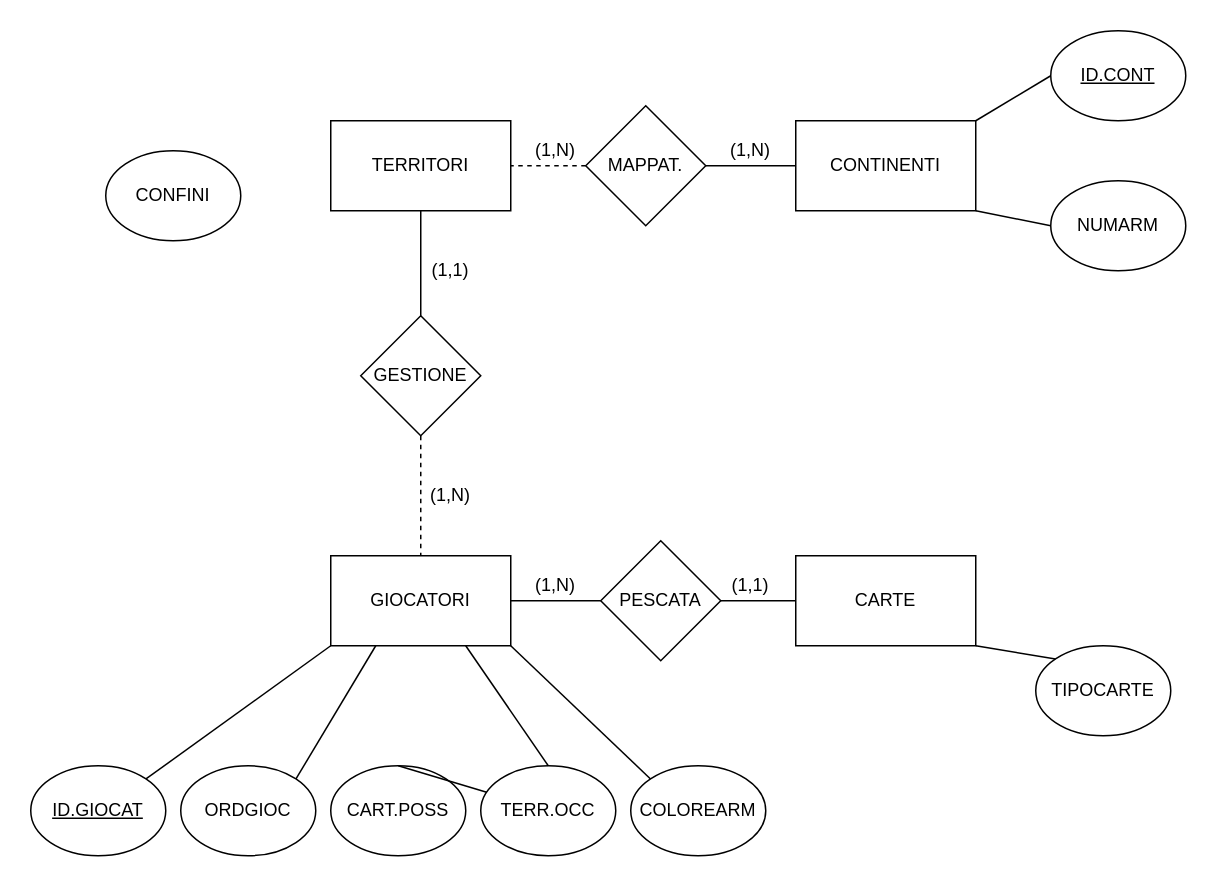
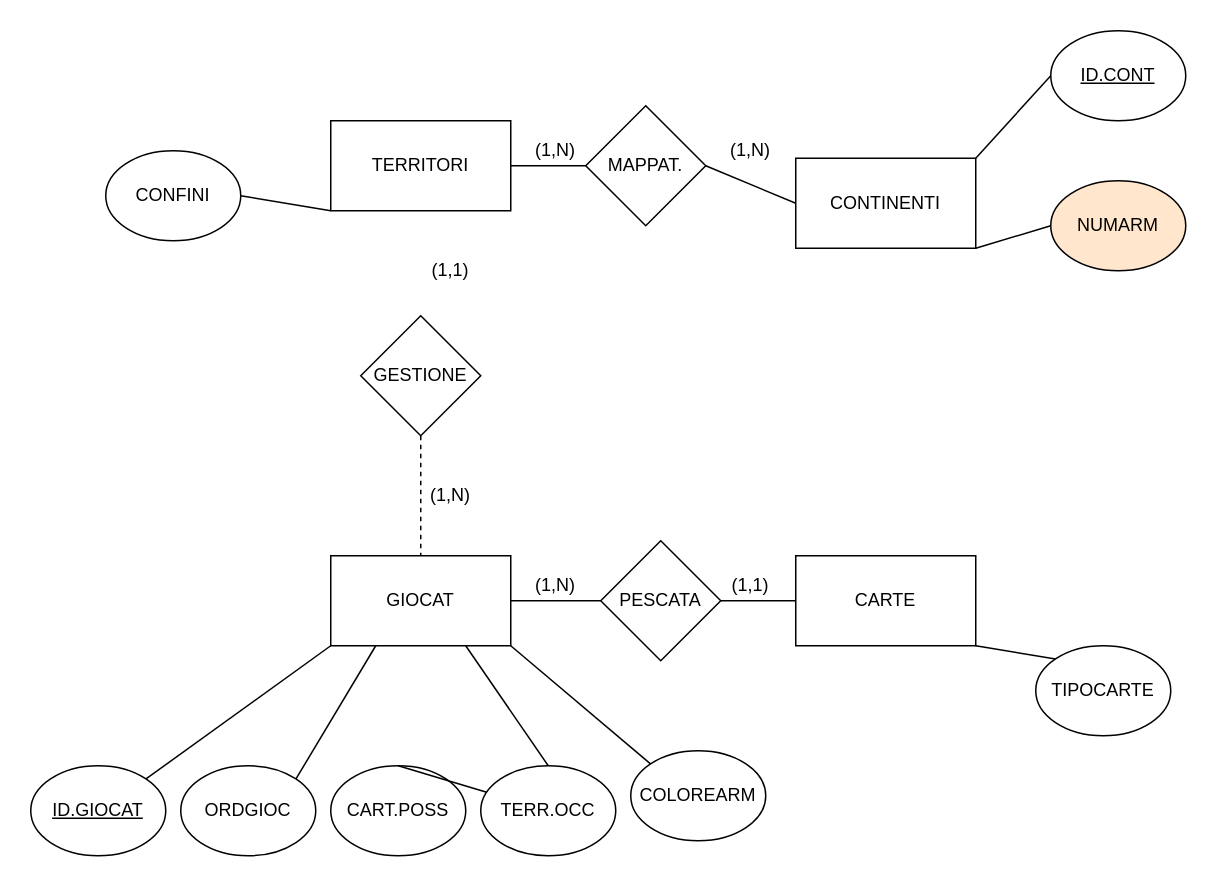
edge "TERRITORI" -- "MAPPAT.": style dashed -> solid
node "CONTINENTI": moved (886, 166) -> (886, 203)
edge "TERRITORI" -- "CONFINI": added
node "NUMARM": fillcolor #ffffff -> #ffe6cc
edge "TERRITORI" -- "GESTIONE": removed
node "GIOCATORI": label "GIOCATORI" -> "GIOCAT"
node "COLOREARM": moved (698, 811) -> (698, 796)
